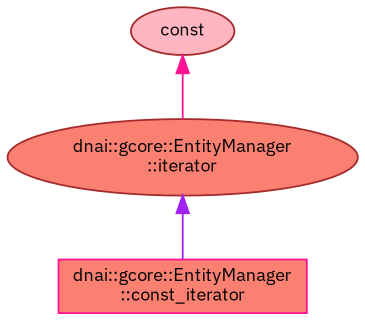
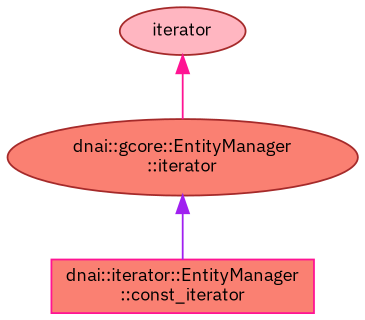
node "const": label "const" -> "iterator"
node "dnai::gcore::EntityManager ::const_iterator": label "dnai::gcore::EntityManager ::const_iterator" -> "dnai::iterator::EntityManager ::const_iterator"
